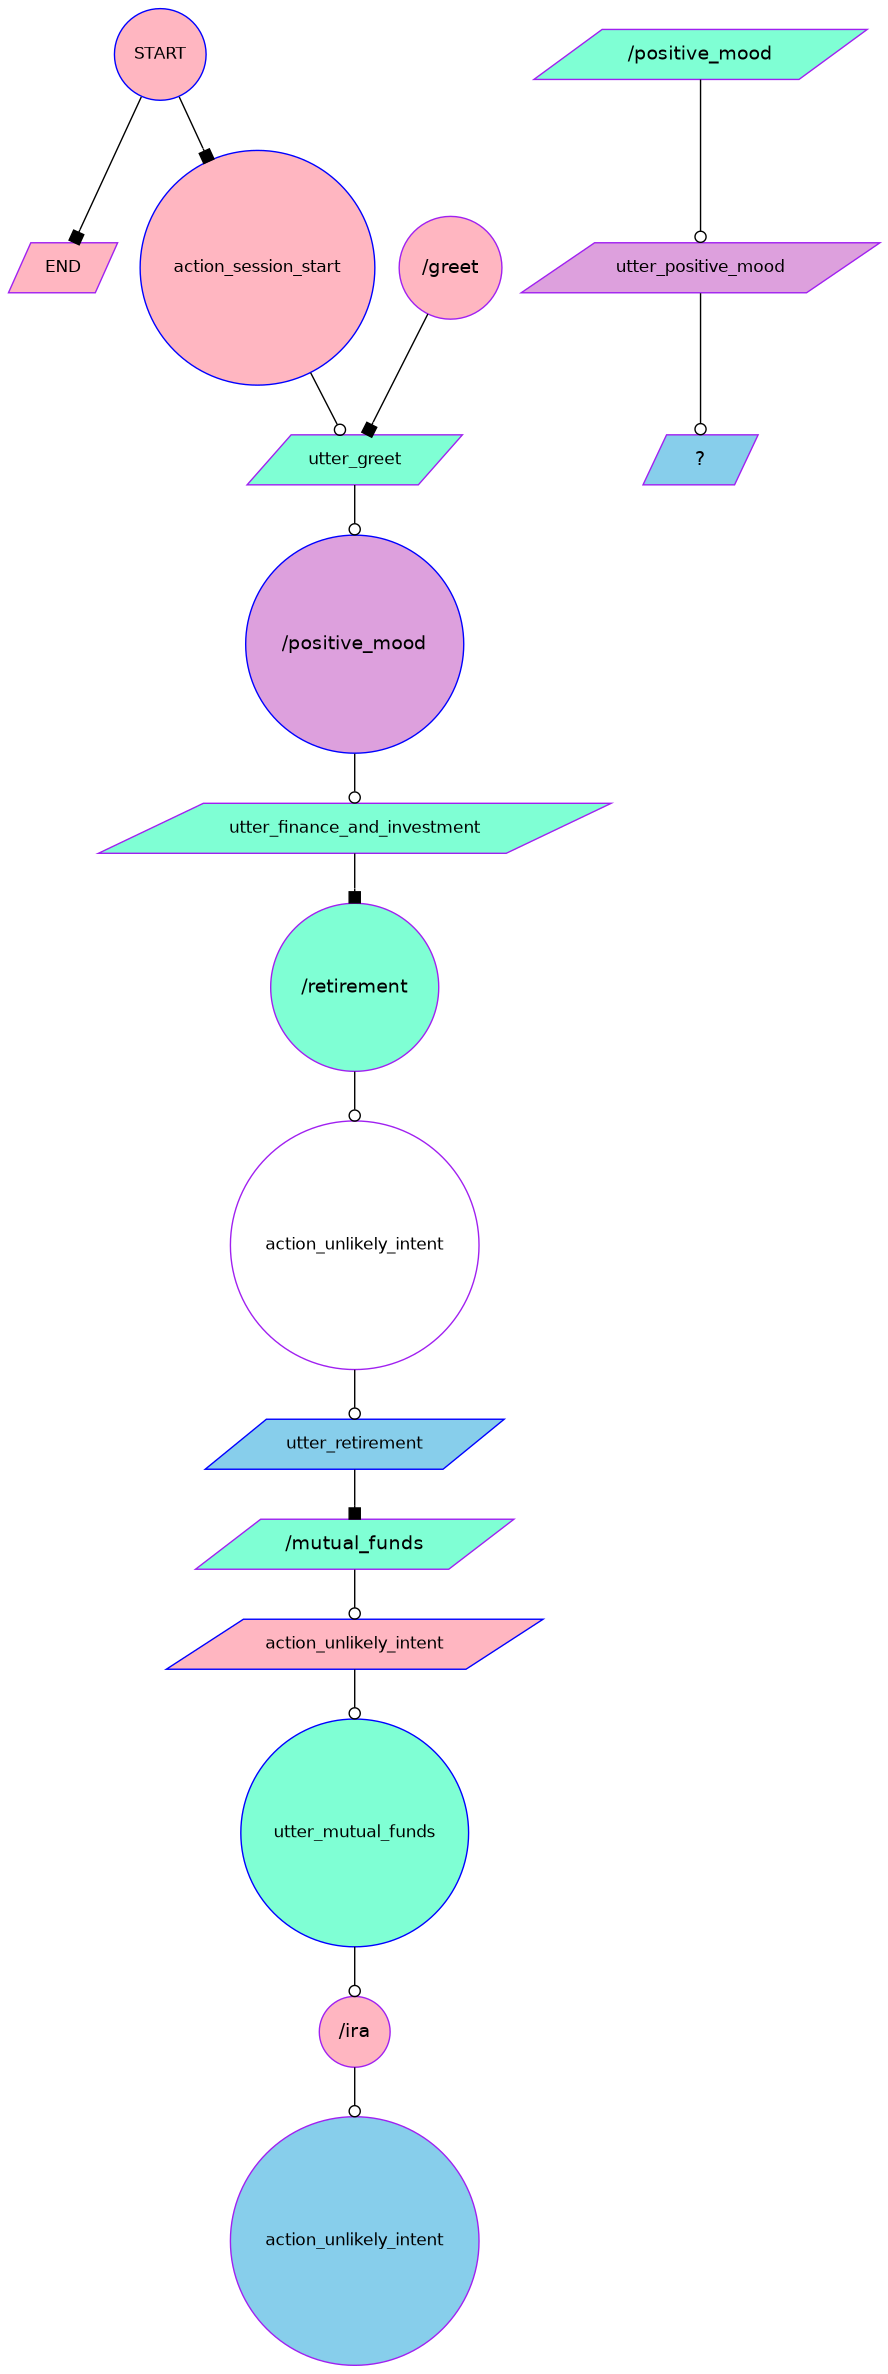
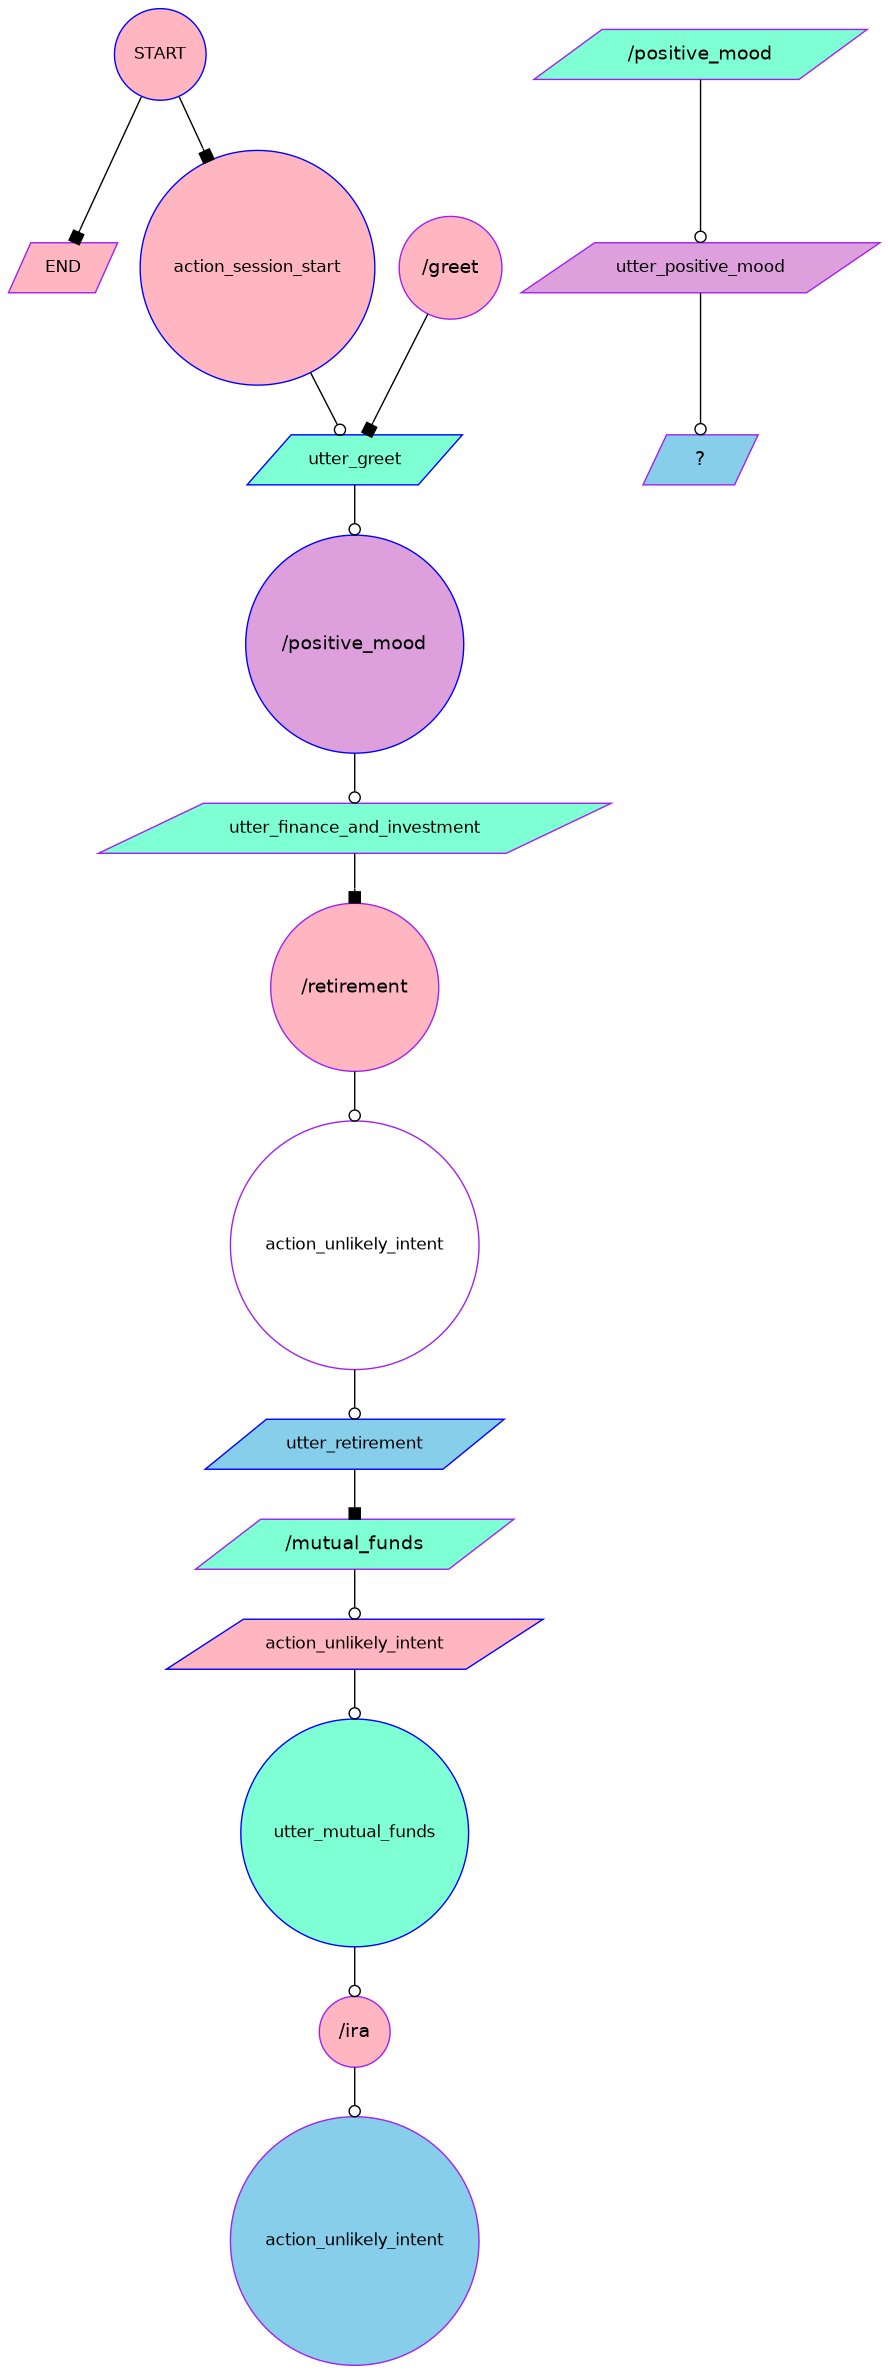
node "utter_greet": color purple -> blue
node "/retirement": fillcolor aquamarine -> lightpink
